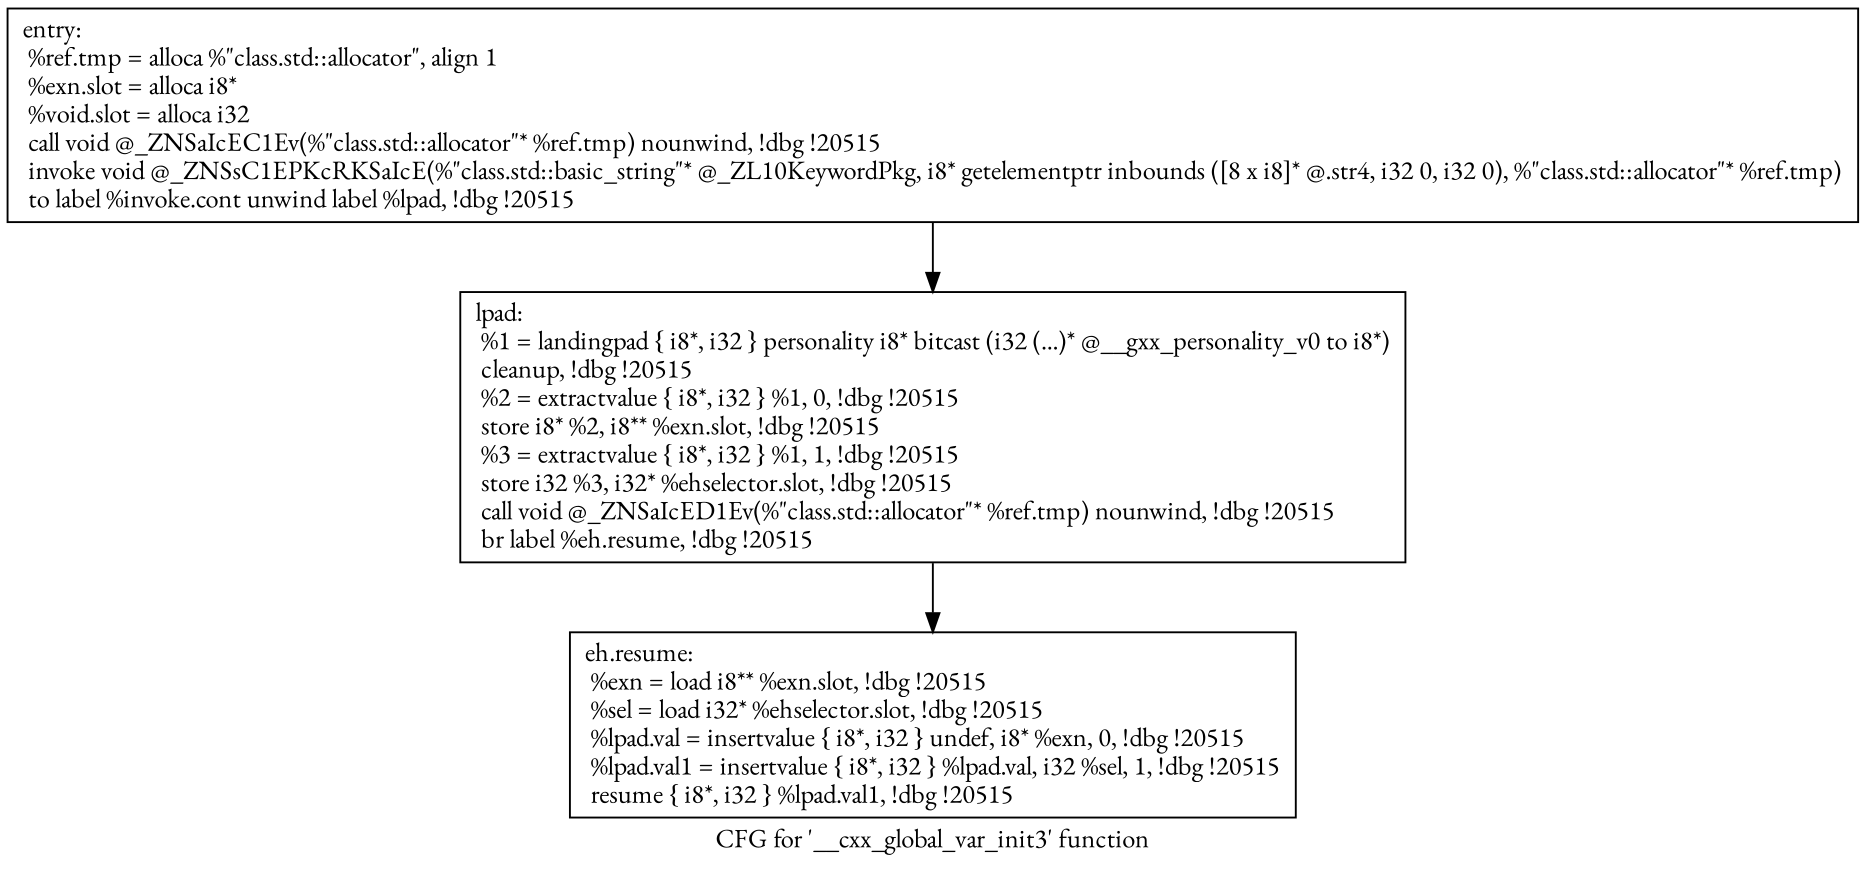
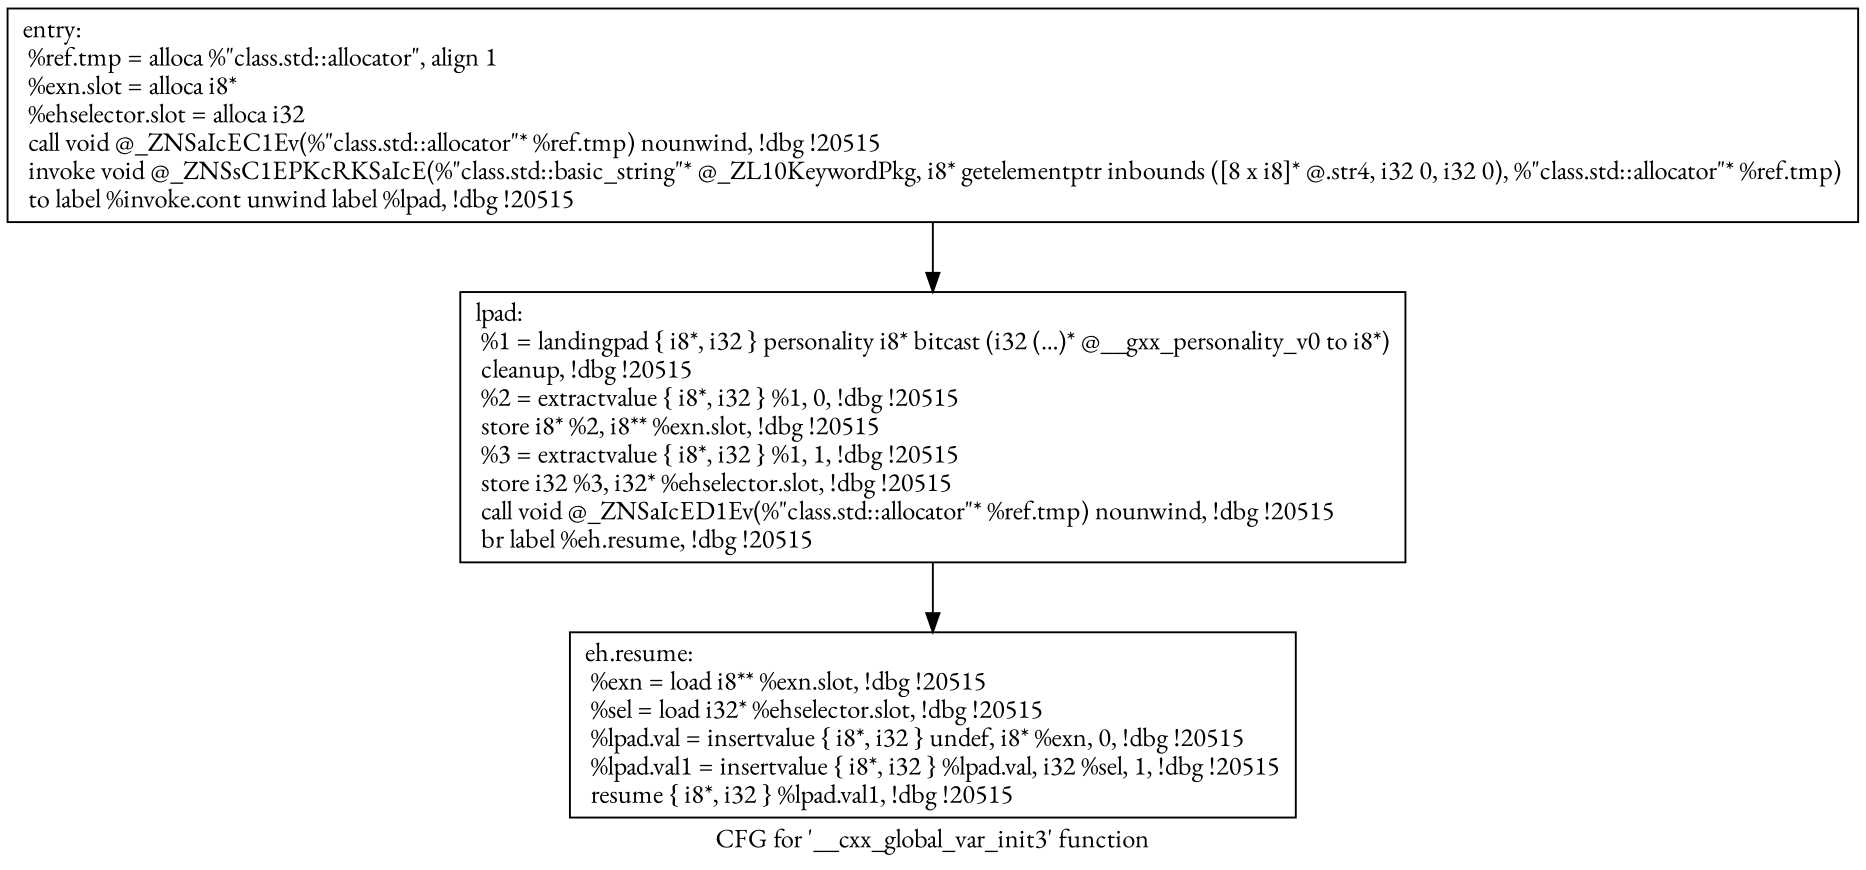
node "entry:": text "%void.slot = alloca i32" -> "%ehselector.slot = alloca i32"
